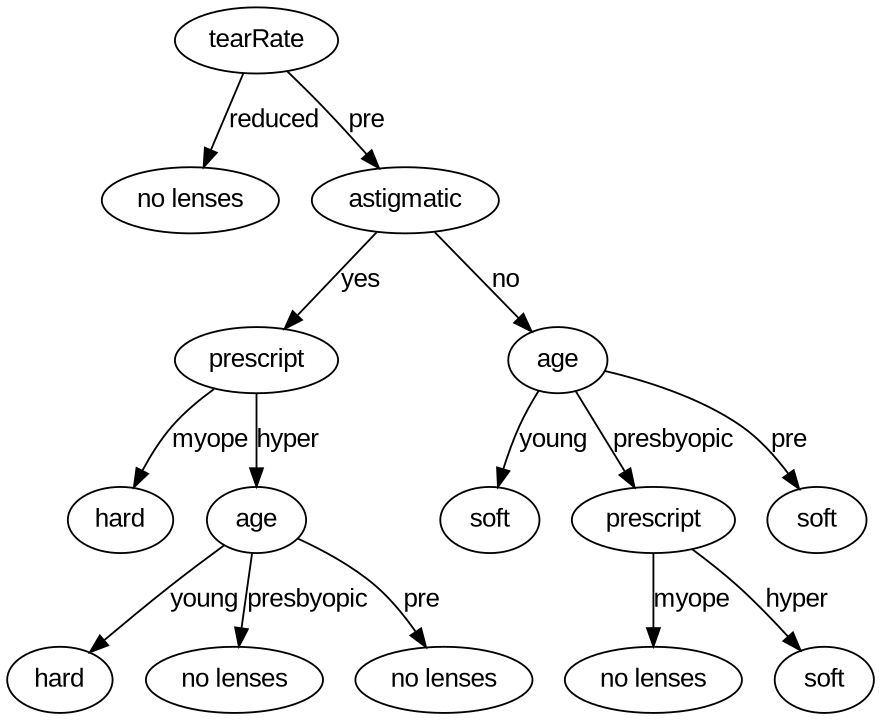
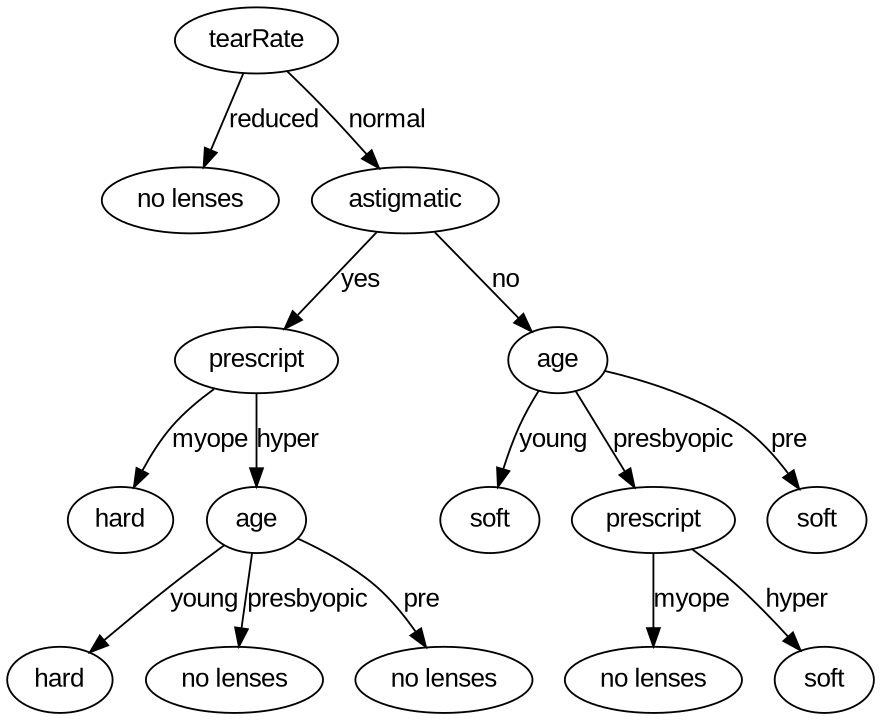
edge "tearRate" -> "astigmatic": label "pre" -> "normal"
